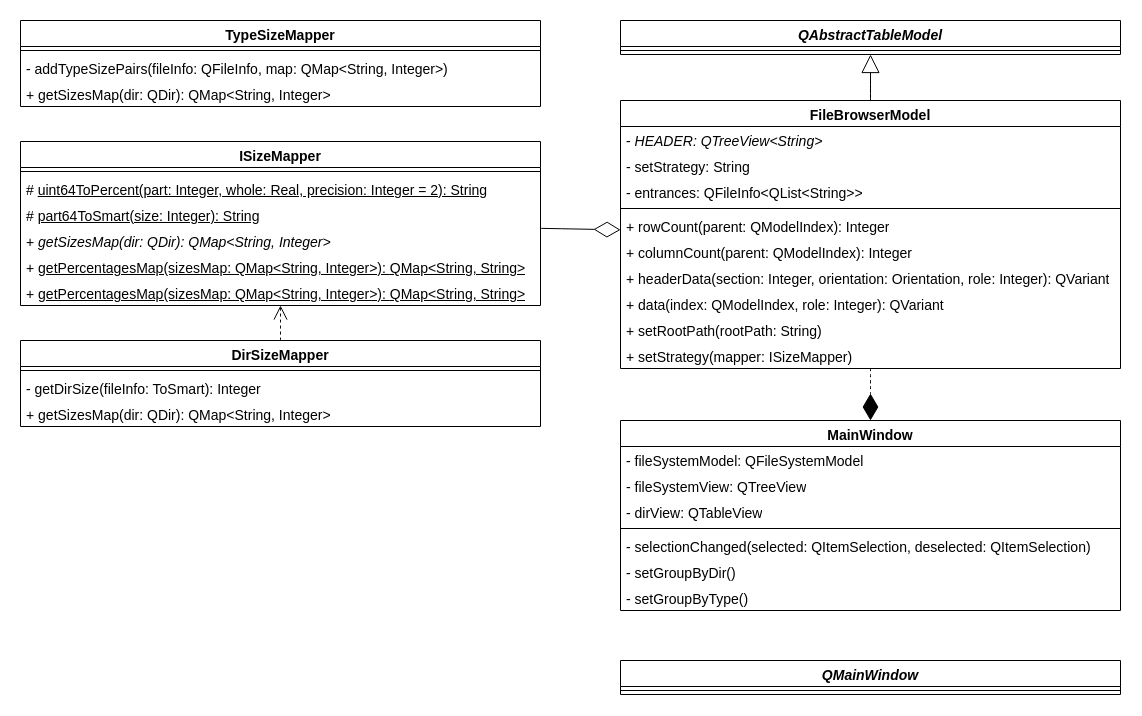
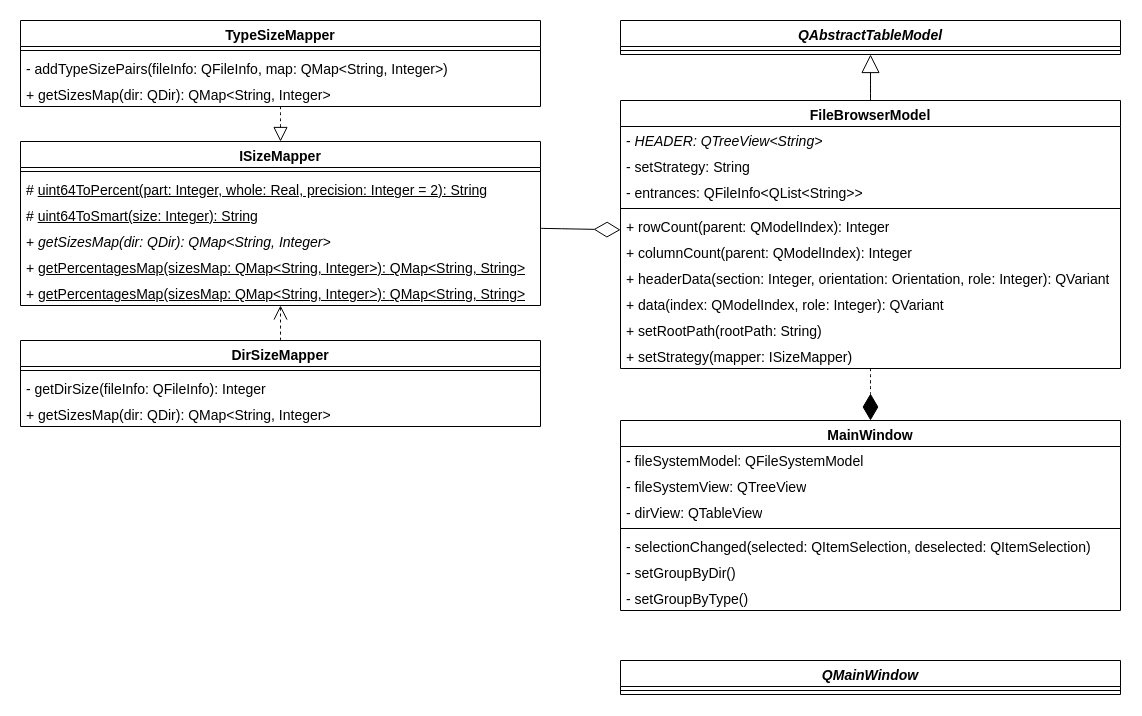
edge "TypeSizeMapper" -> "ISizeMapper": added
node "# part64ToSmart(size: Integer): String": label "# part64ToSmart(size: Integer): String" -> "# uint64ToSmart(size: Integer): String"
node "- getDirSize(fileInfo: ToSmart): Integer": label "- getDirSize(fileInfo: ToSmart): Integer" -> "- getDirSize(fileInfo: QFileInfo): Integer"
